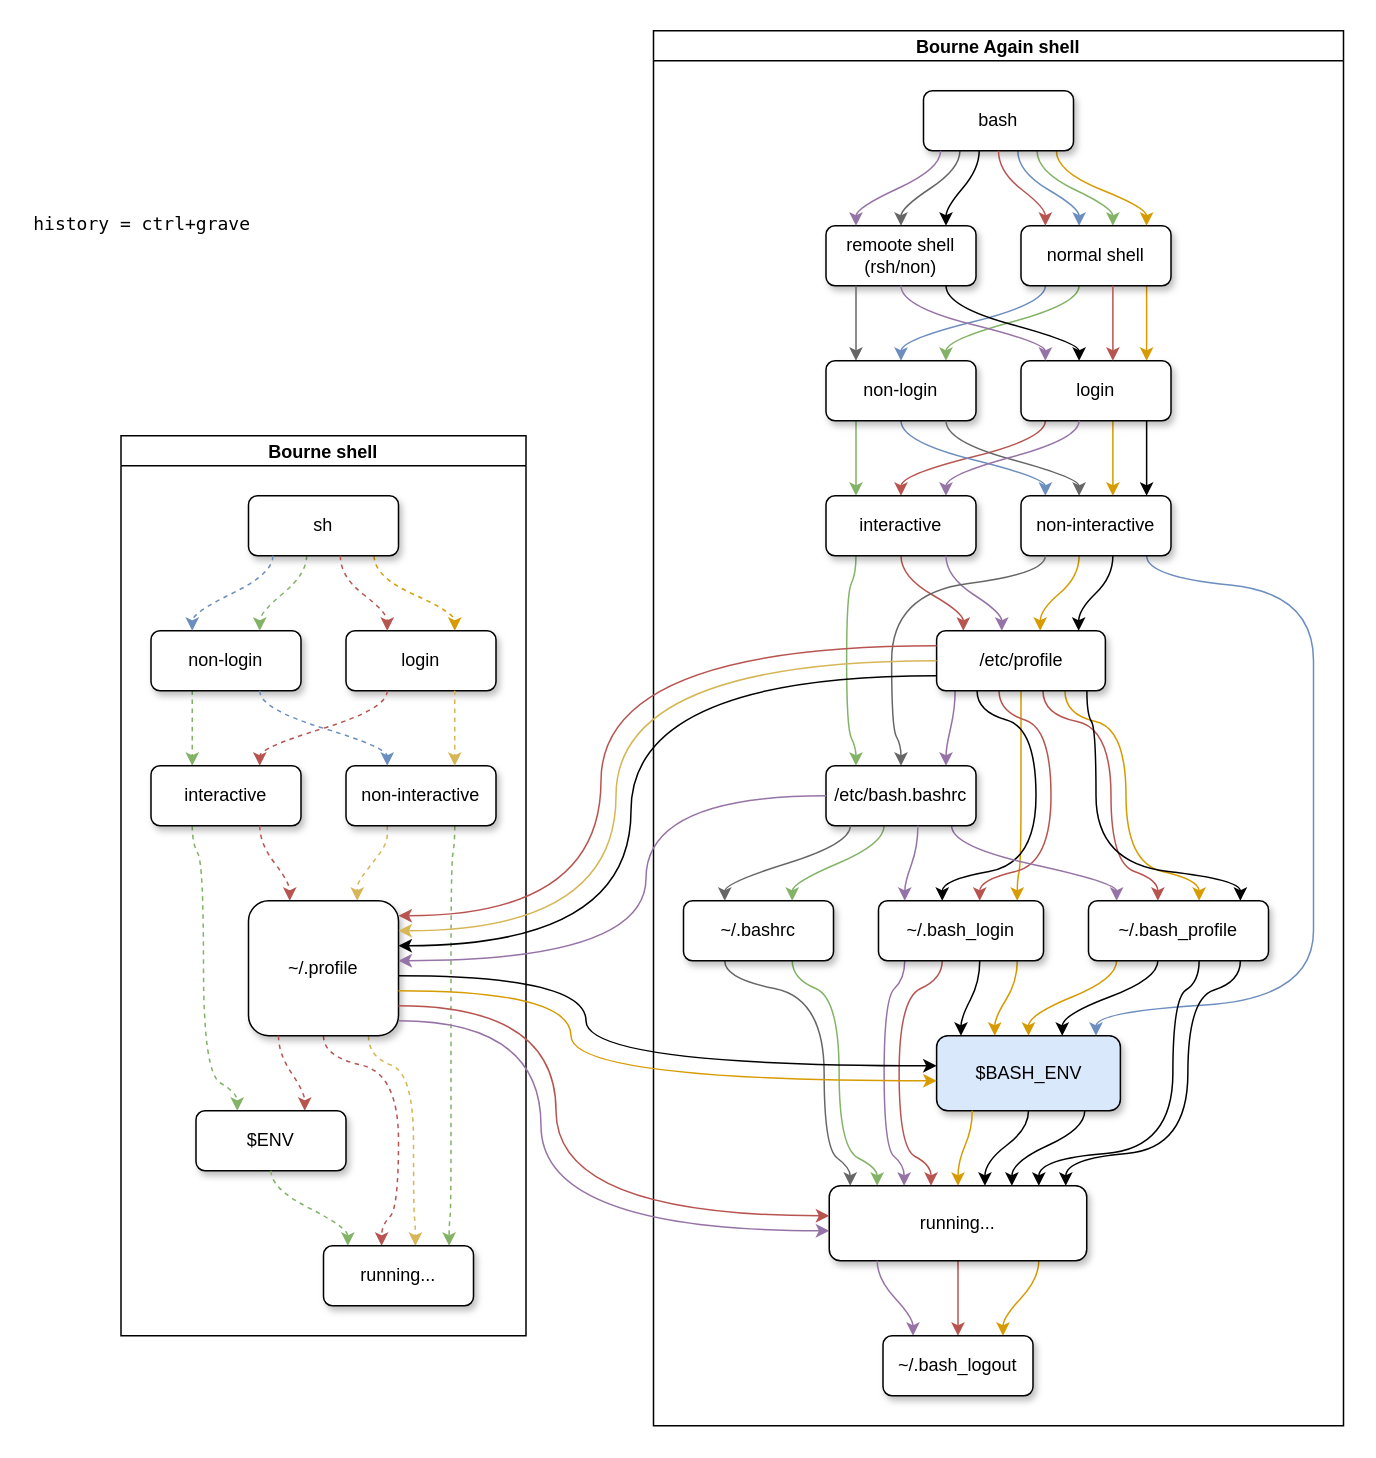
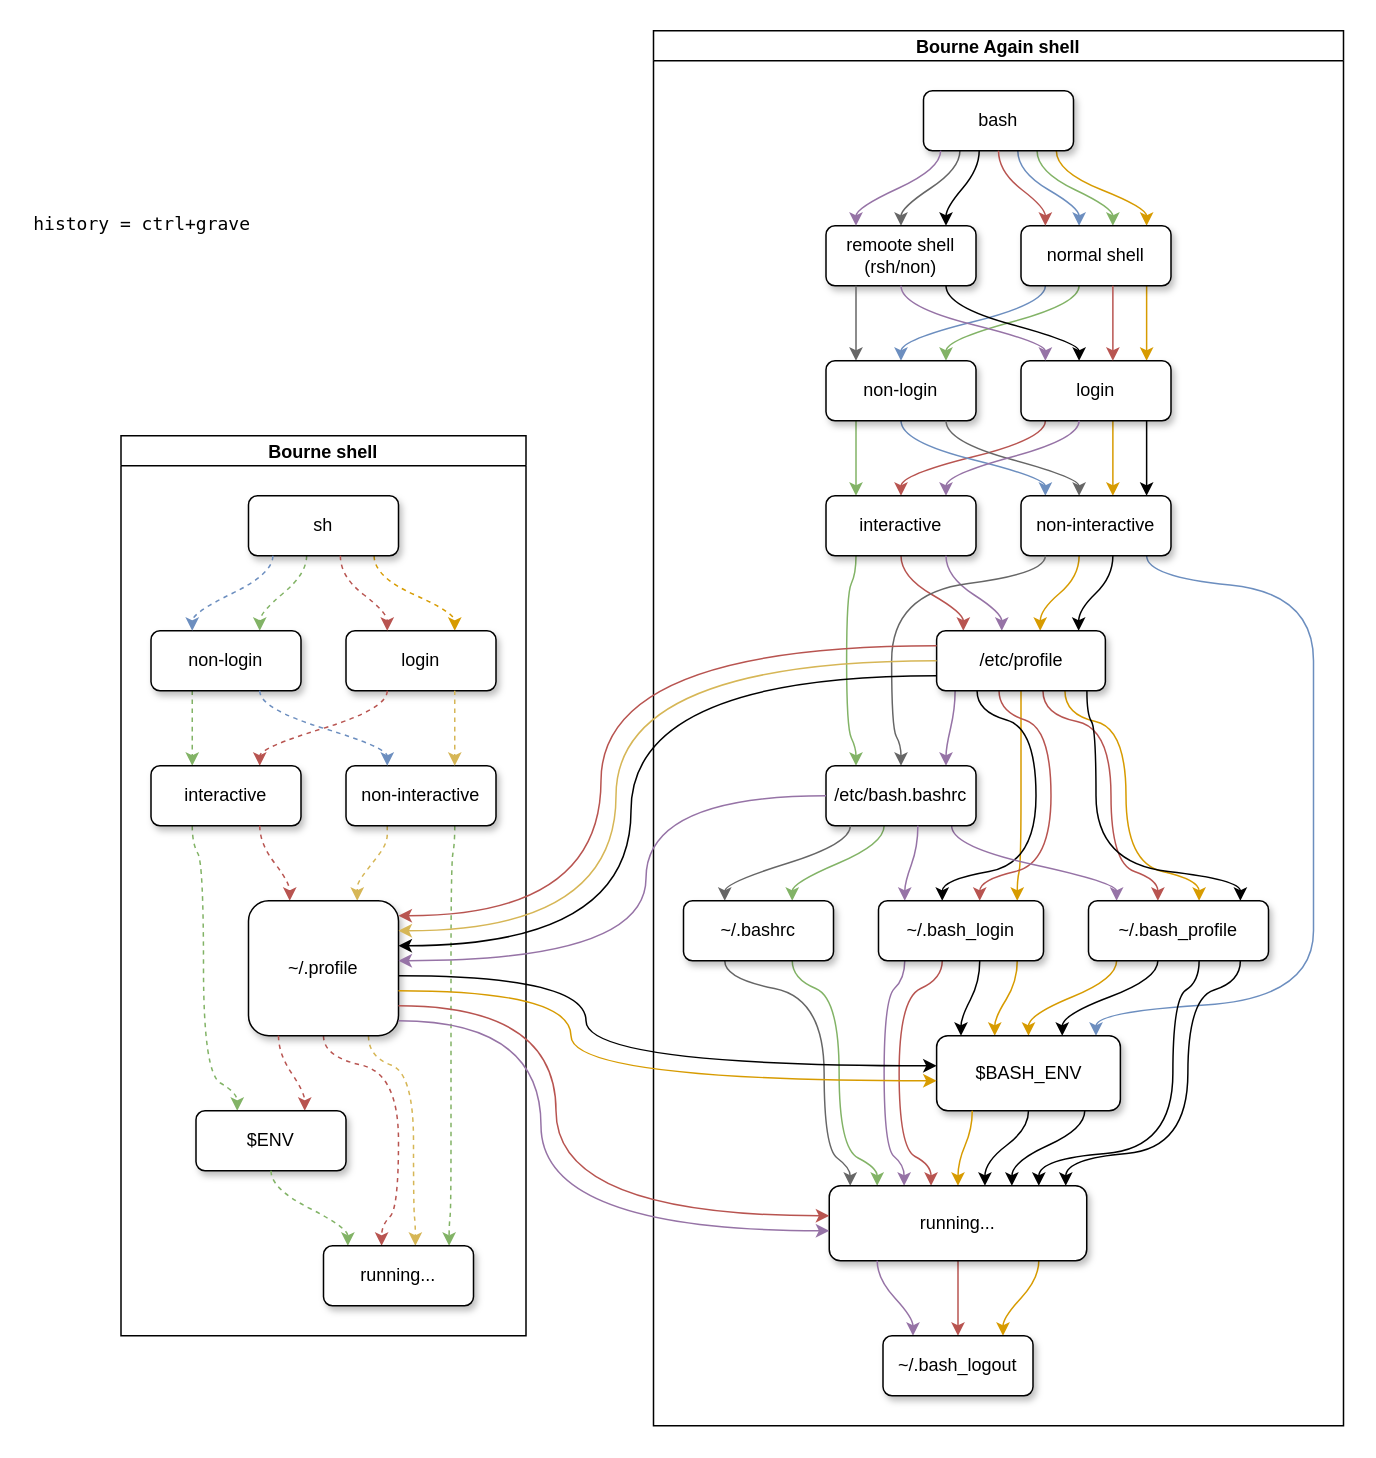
node "$BASH_ENV": fillcolor #dae8fc -> #ffffff
